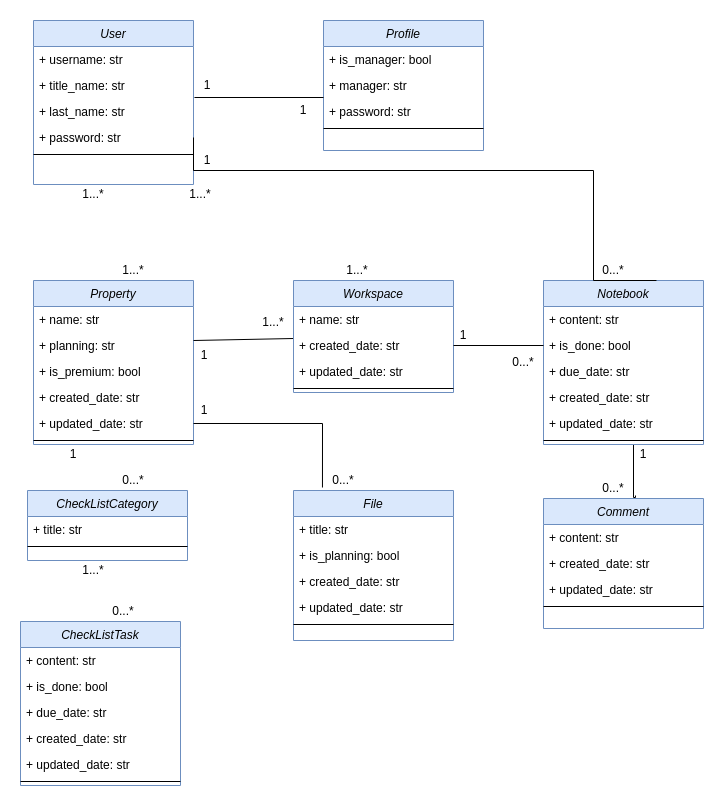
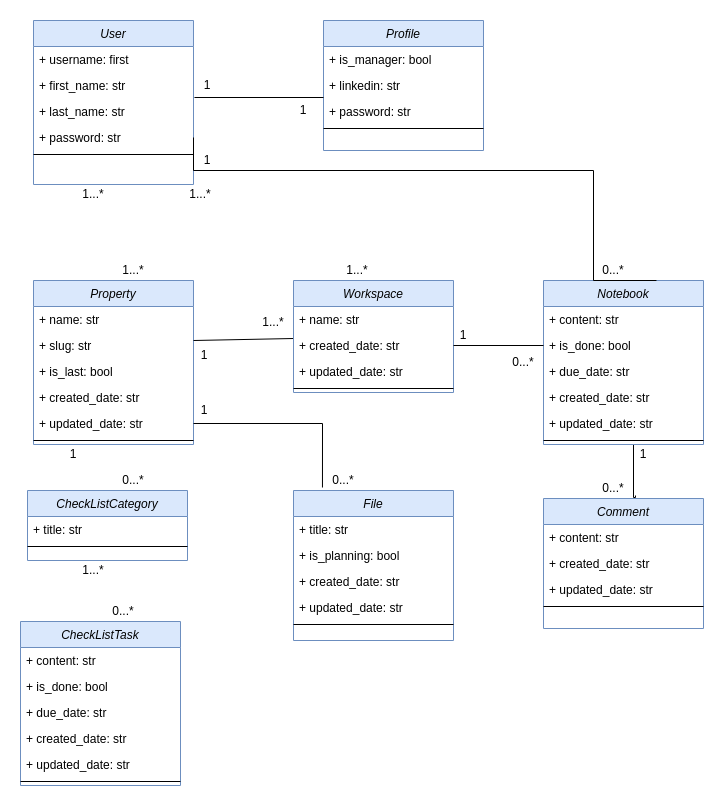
node "+ username: str": label "+ username: str" -> "+ username: first"
node "+ title_name: str": label "+ title_name: str" -> "+ first_name: str"
node "+ manager: str": label "+ manager: str" -> "+ linkedin: str"
node "+ planning: str": label "+ planning: str" -> "+ slug: str"
node "+ is_premium: bool": label "+ is_premium: bool" -> "+ is_last: bool"
